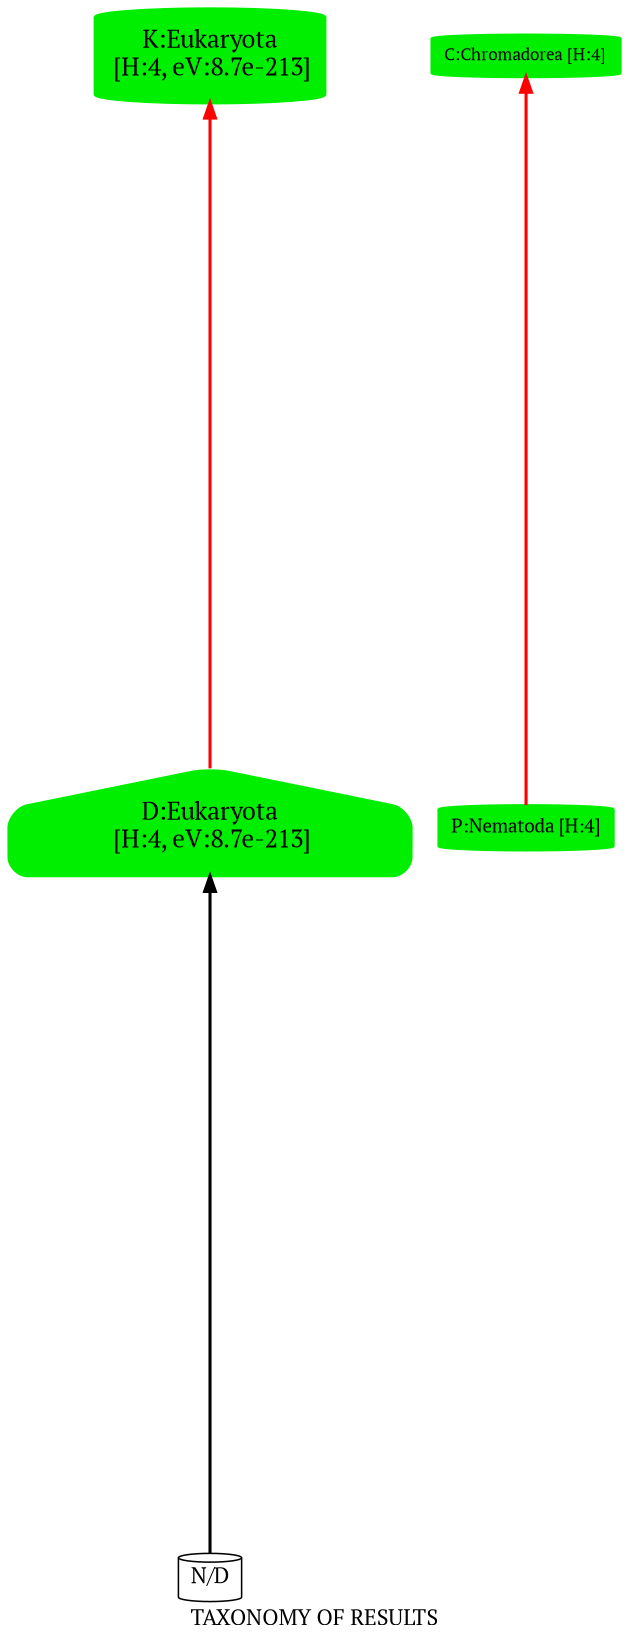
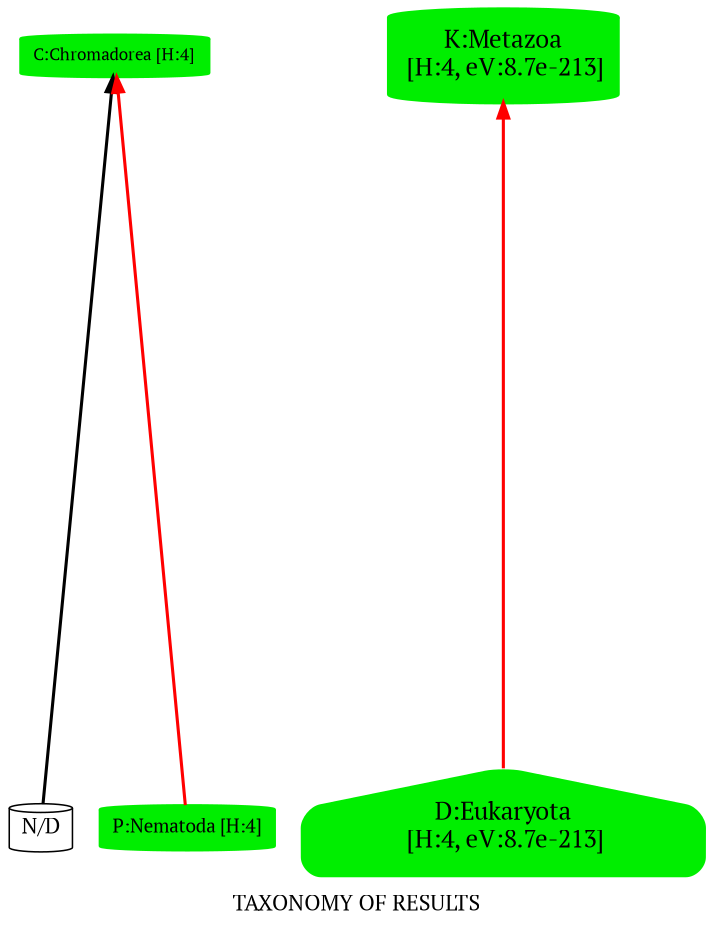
node "K:Eukaryota [H:4, eV:8.7e-213]": label "K:Eukaryota [H:4, eV:8.7e-213]" -> "K:Metazoa [H:4, eV:8.7e-213]"
edge "N/D" -> "D:Eukaryota [H:4, eV:8.7e-213]": now "N/D" -> "C:Chromadorea [H:4]"
